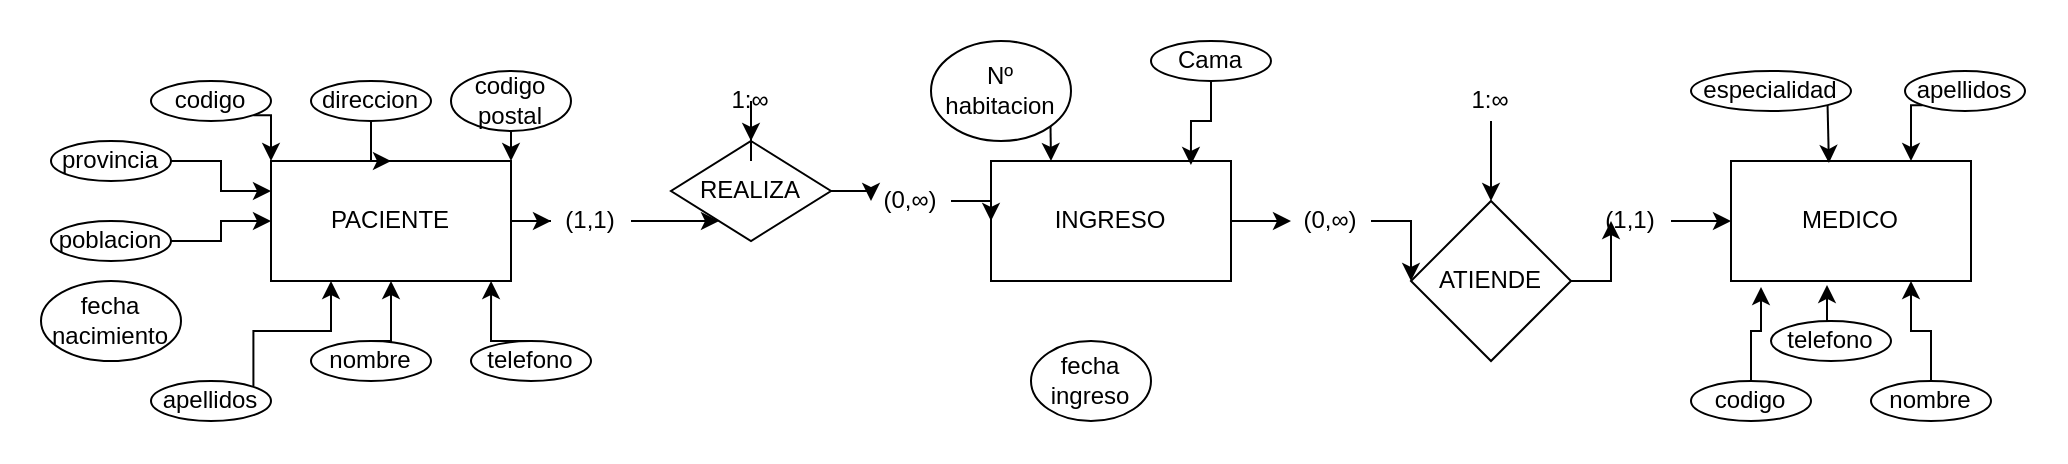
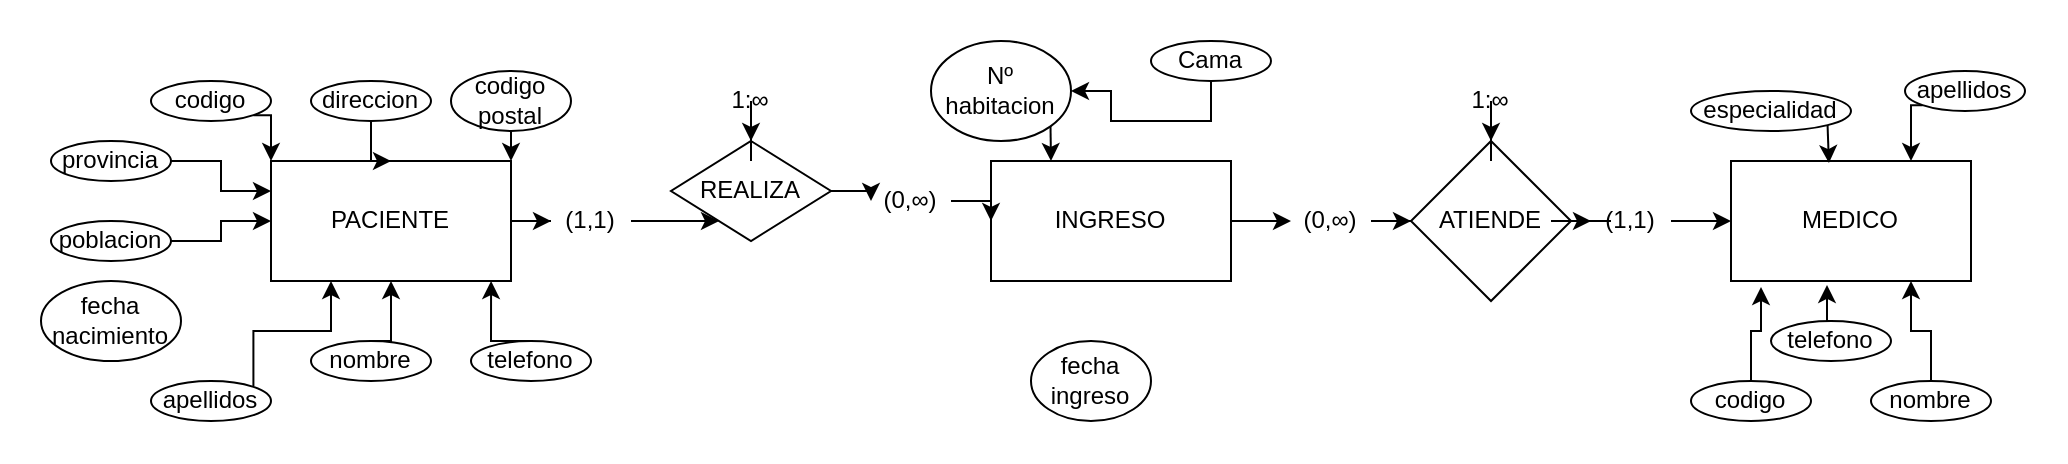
node "especialidad": moved (1771, 91) -> (1771, 111)
edge "Cama" -> "INGRESO": now "Cama" -> "Nº habitacion"
node "ATIENDE": moved (1491, 281) -> (1491, 221)
